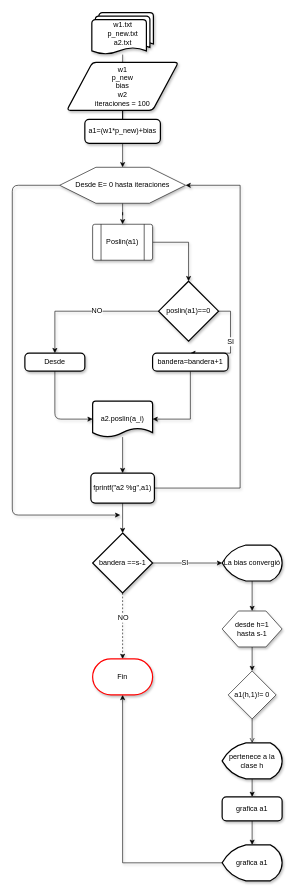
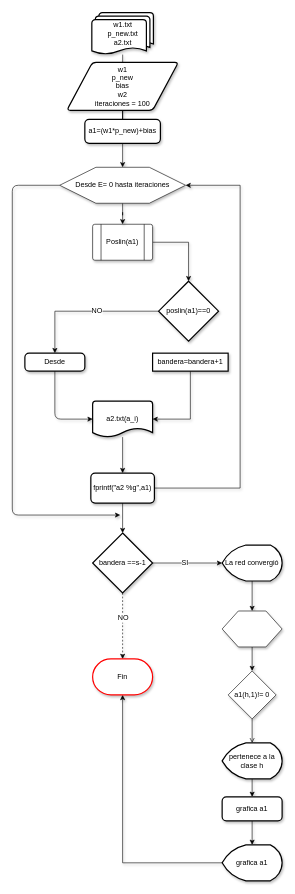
edge "poslin(a1)==0" -> "bandera=bandera+1": removed, label "SI"
node "bandera=bandera+1": shape rounded rectangle -> rectangle
node "a2.poslin(a_i)": label "a2.poslin(a_i)" -> "a2.txt(a_i)"
node "La bias convergió": label "La bias convergió" -> "La red convergió"
node "desde h=1 hasta s-1": removed
